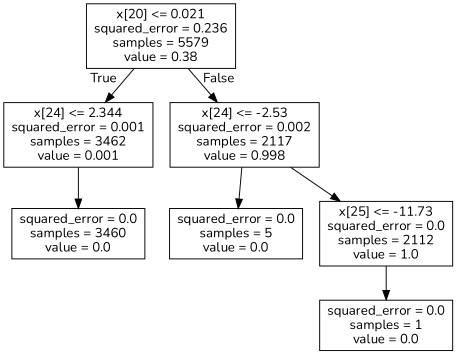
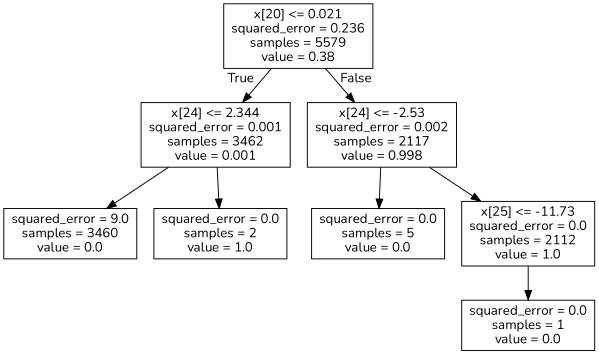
node "squared_error = 0.0 samples = 3460 value = 0.0": label "squared_error = 0.0 samples = 3460 value = 0.0" -> "squared_error = 9.0 samples = 3460 value = 0.0"
node "squared_error = 0.0 samples = 2 value = 1.0": added
